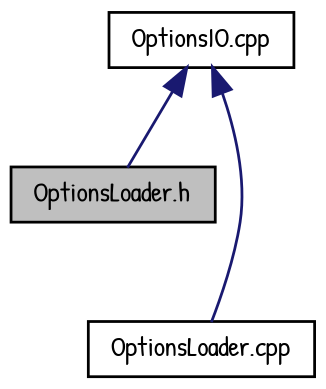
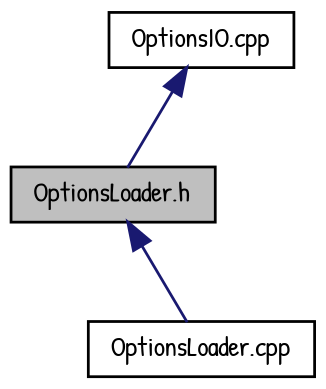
edge "OptionsLoader.cpp" -> "OptionsIO.cpp": now "OptionsLoader.cpp" -> "OptionsLoader.h"
